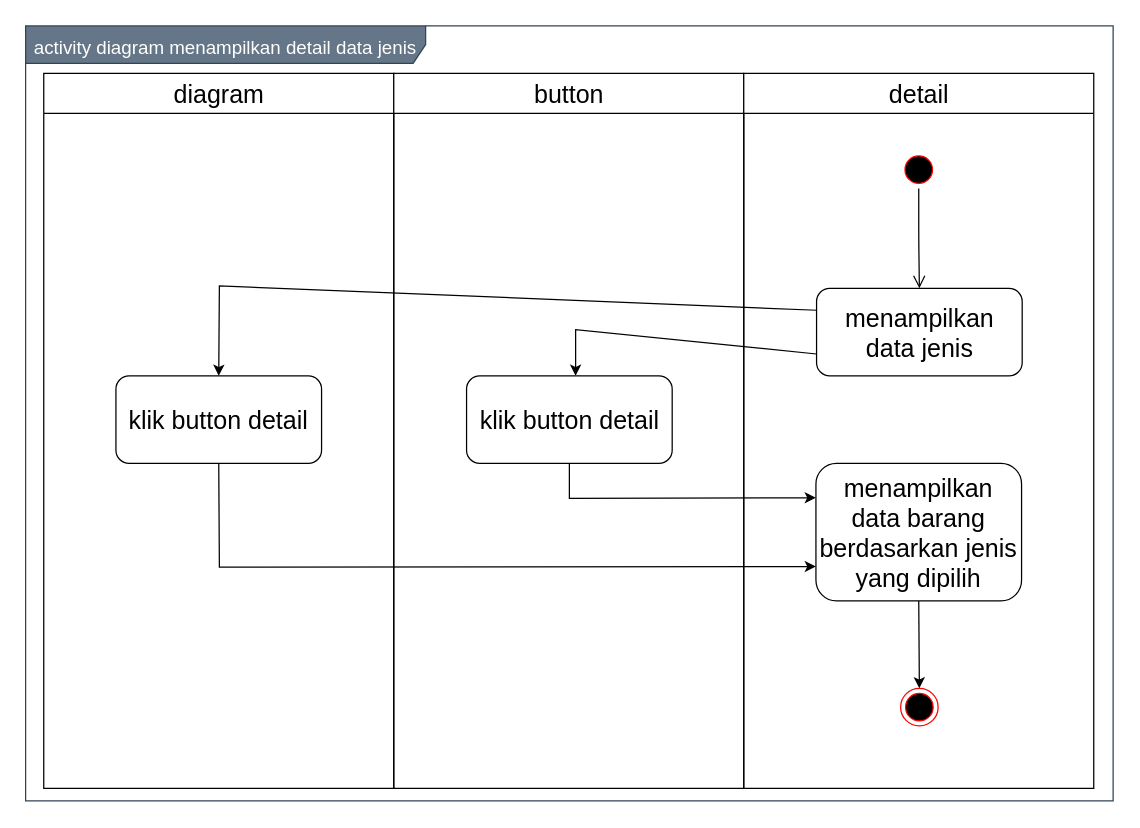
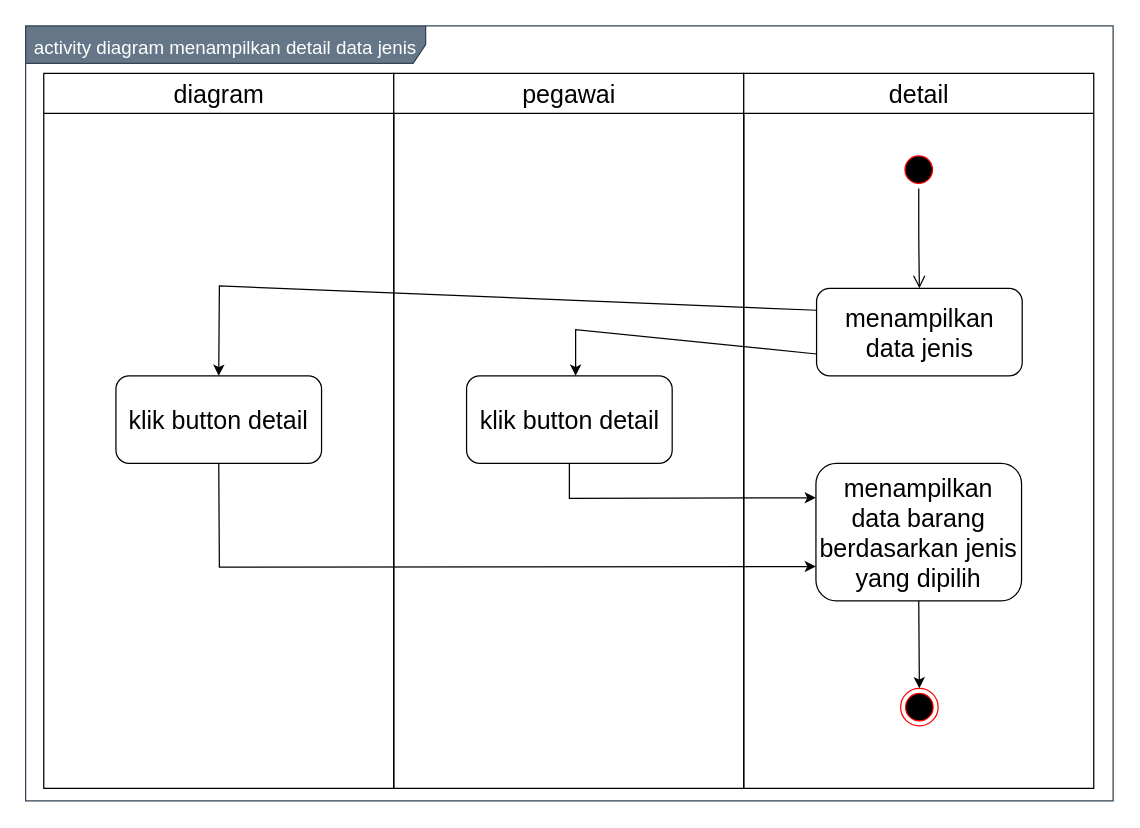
node "button": label "button" -> "pegawai"
